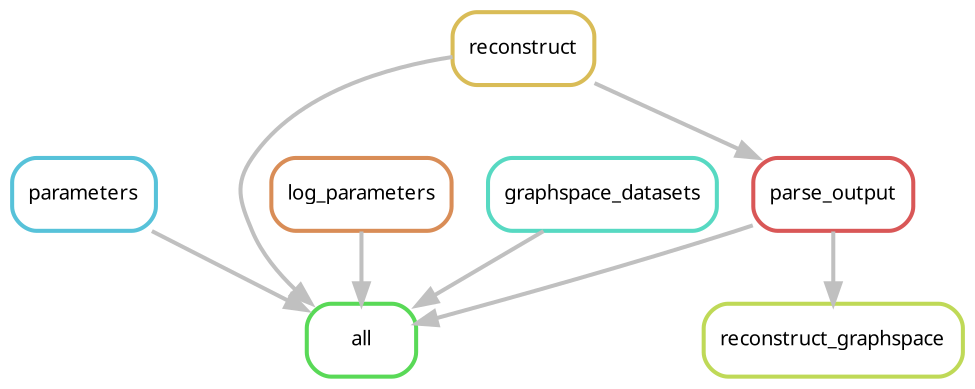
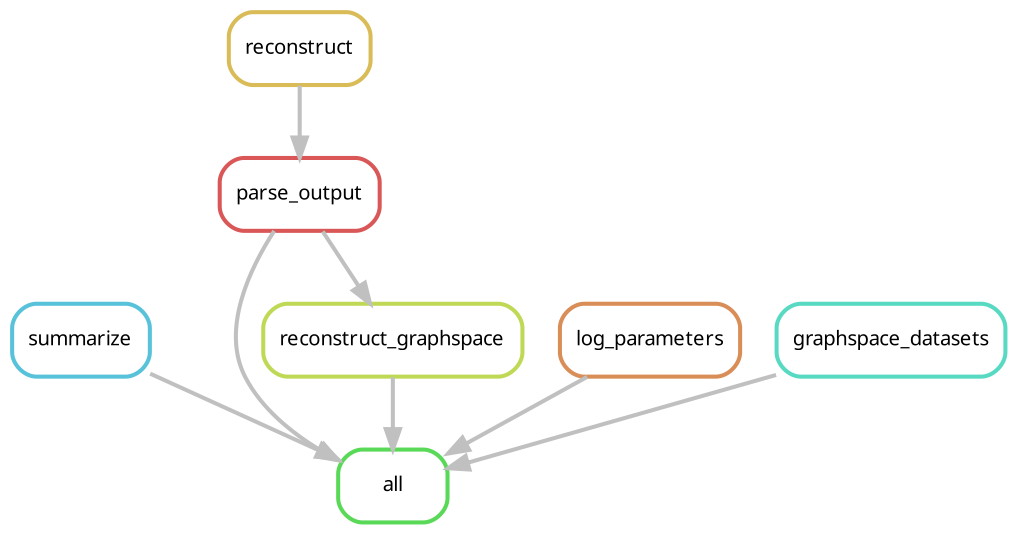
edge "reconstruct" -> "all": now "reconstruct_graphspace" -> "all"
node "parameters": label "parameters" -> "summarize"
